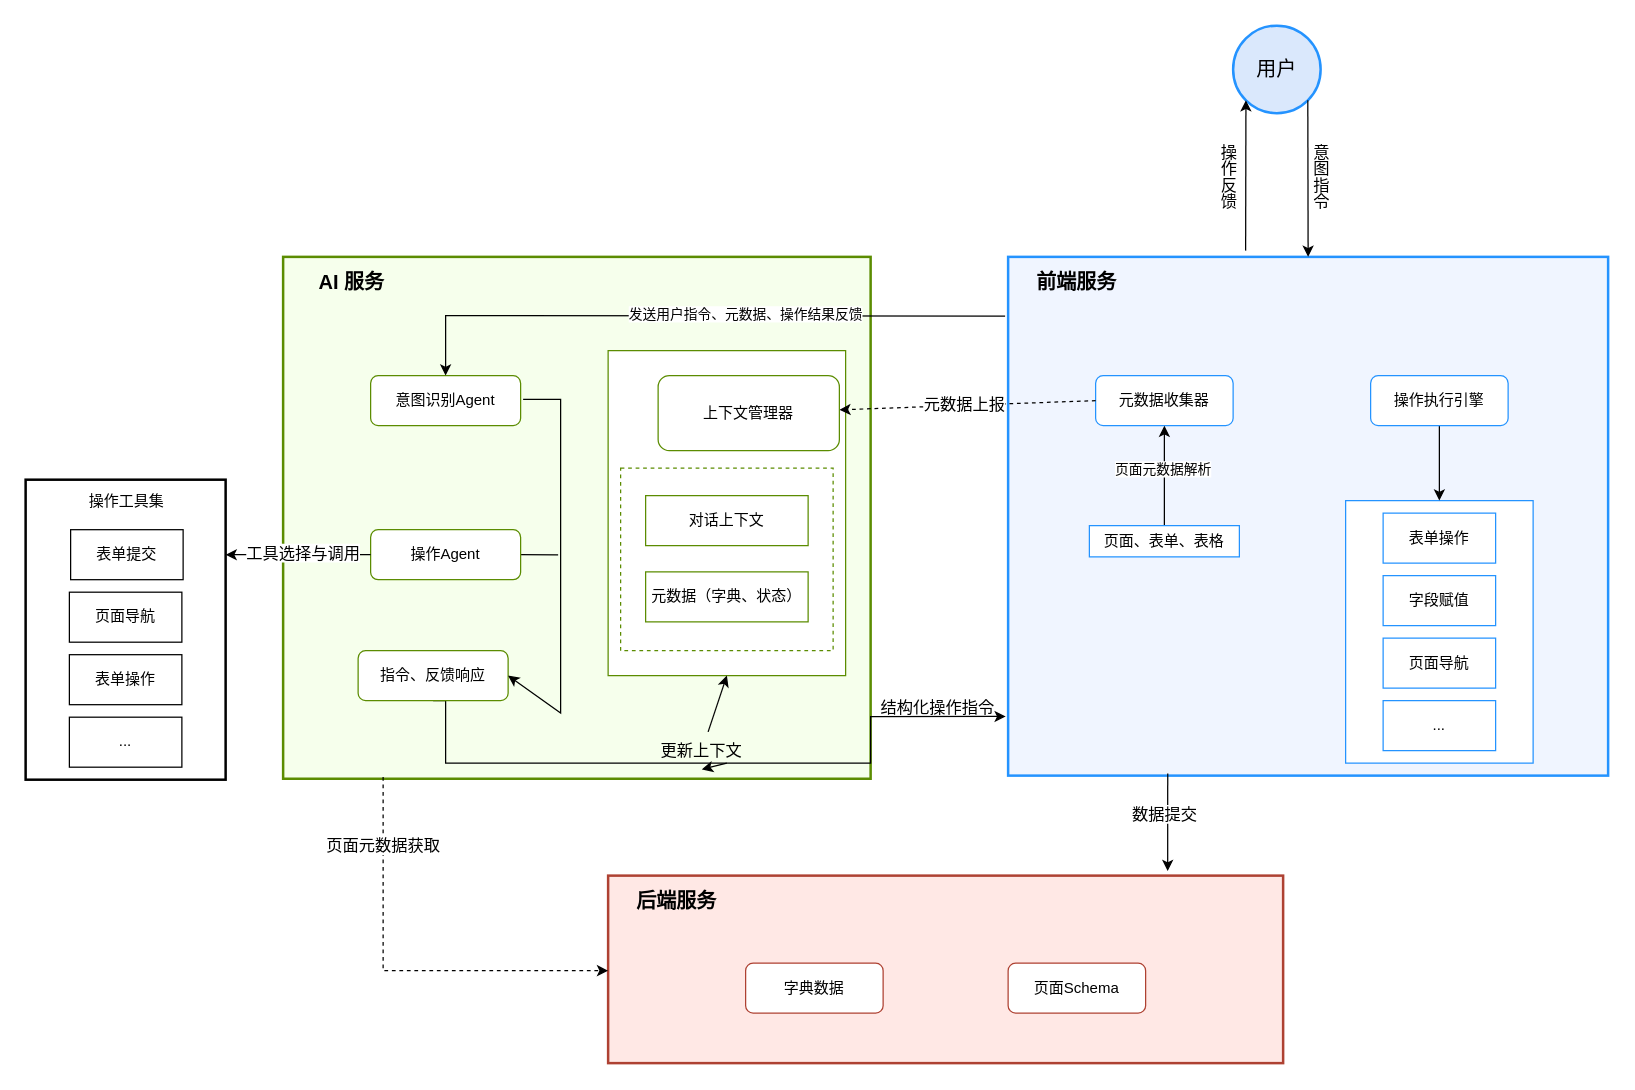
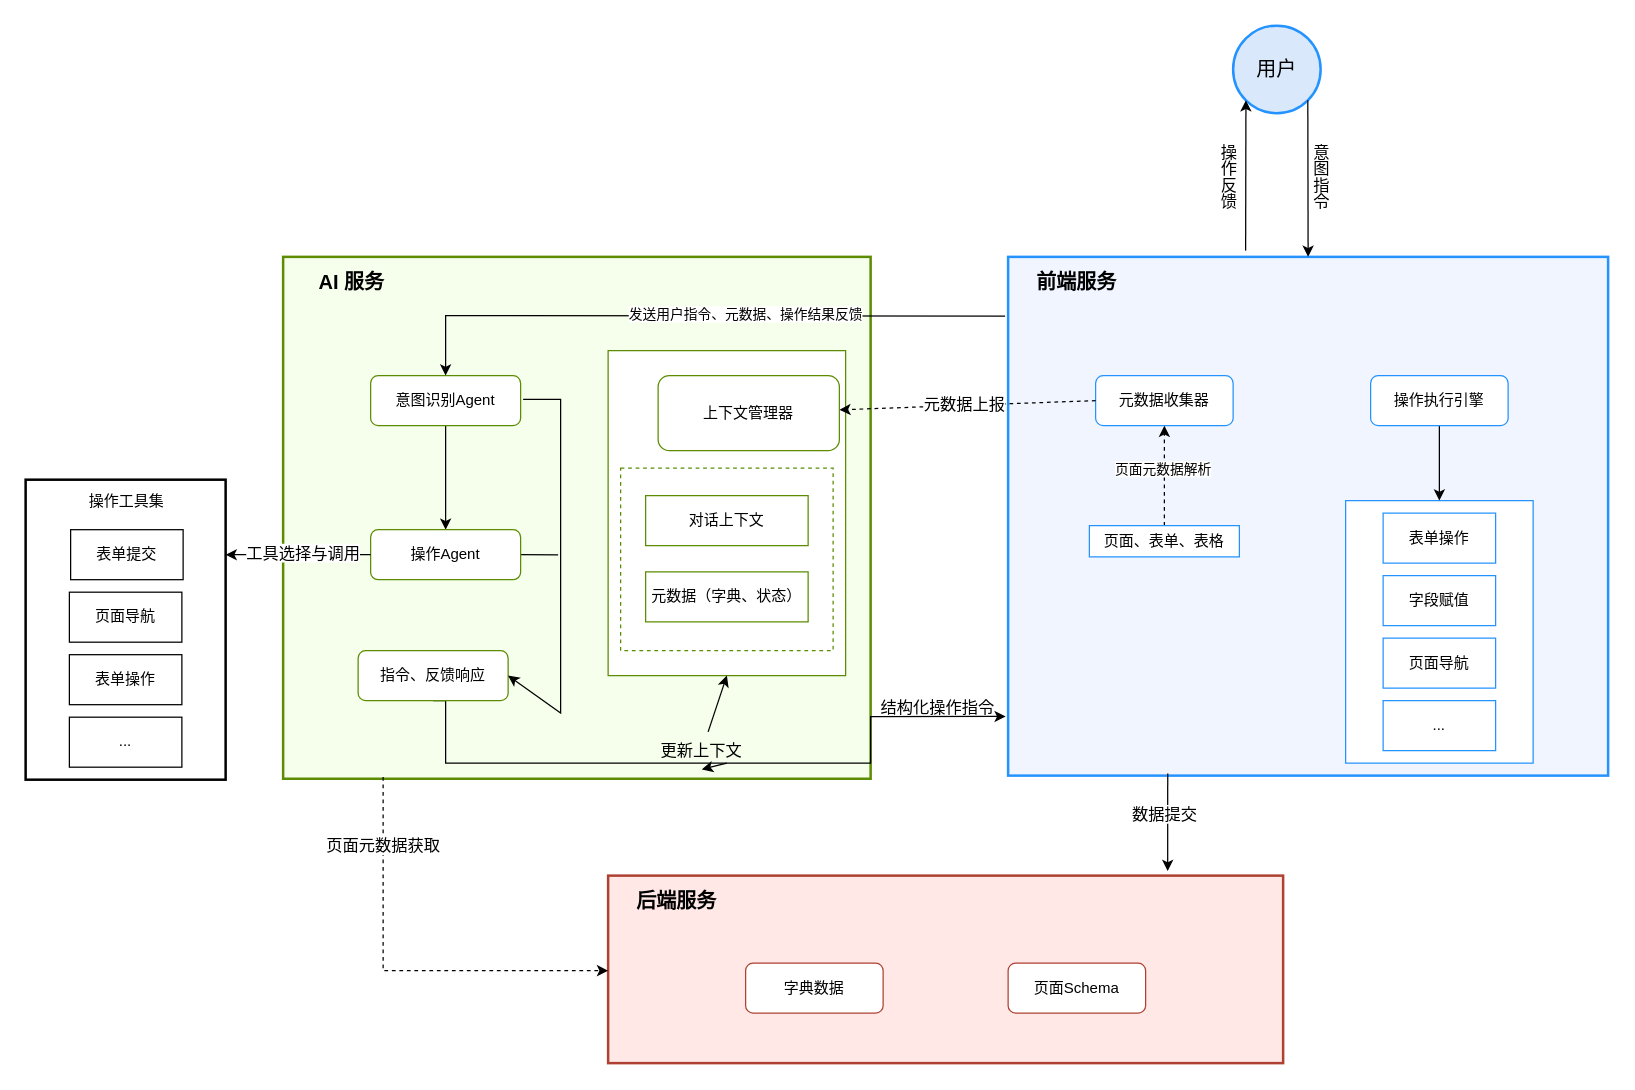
edge "意图识别Agent" -> "操作Agent": added
edge "页面、表单、表格" -> "元数据收集器": style solid -> dashed
